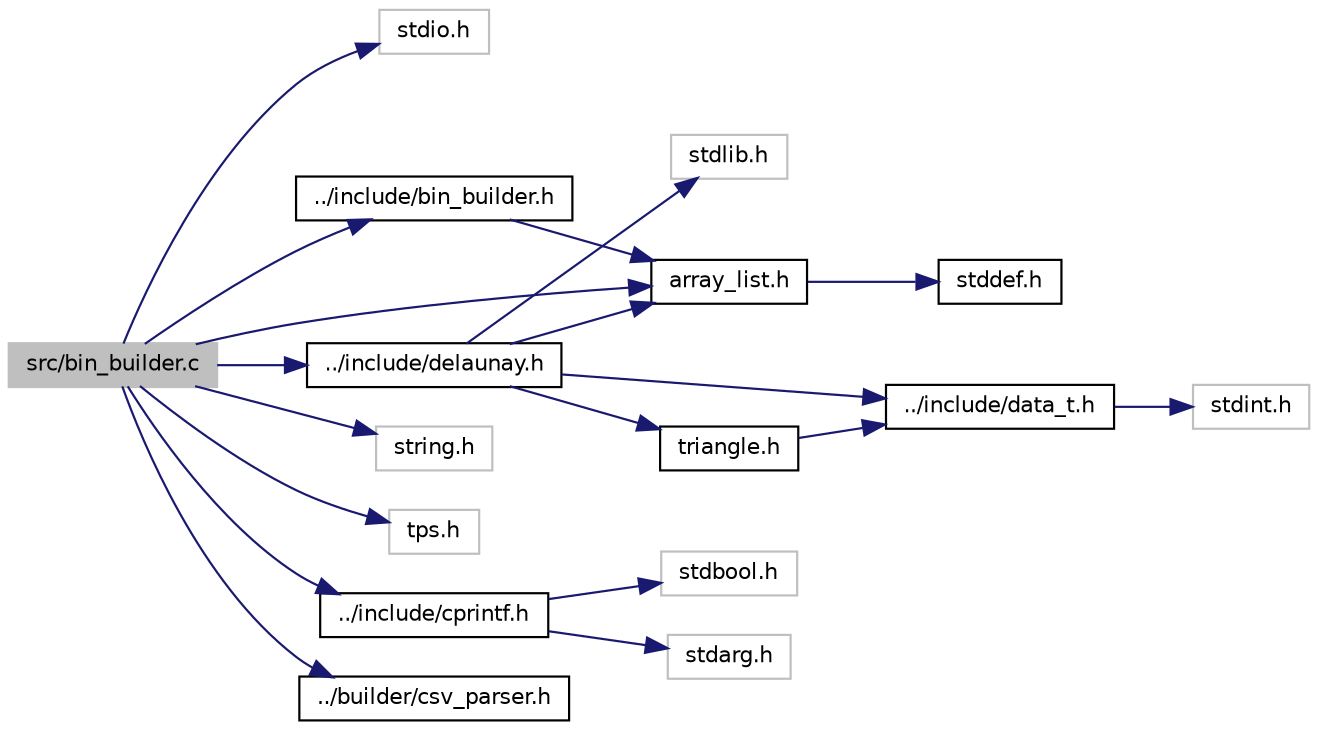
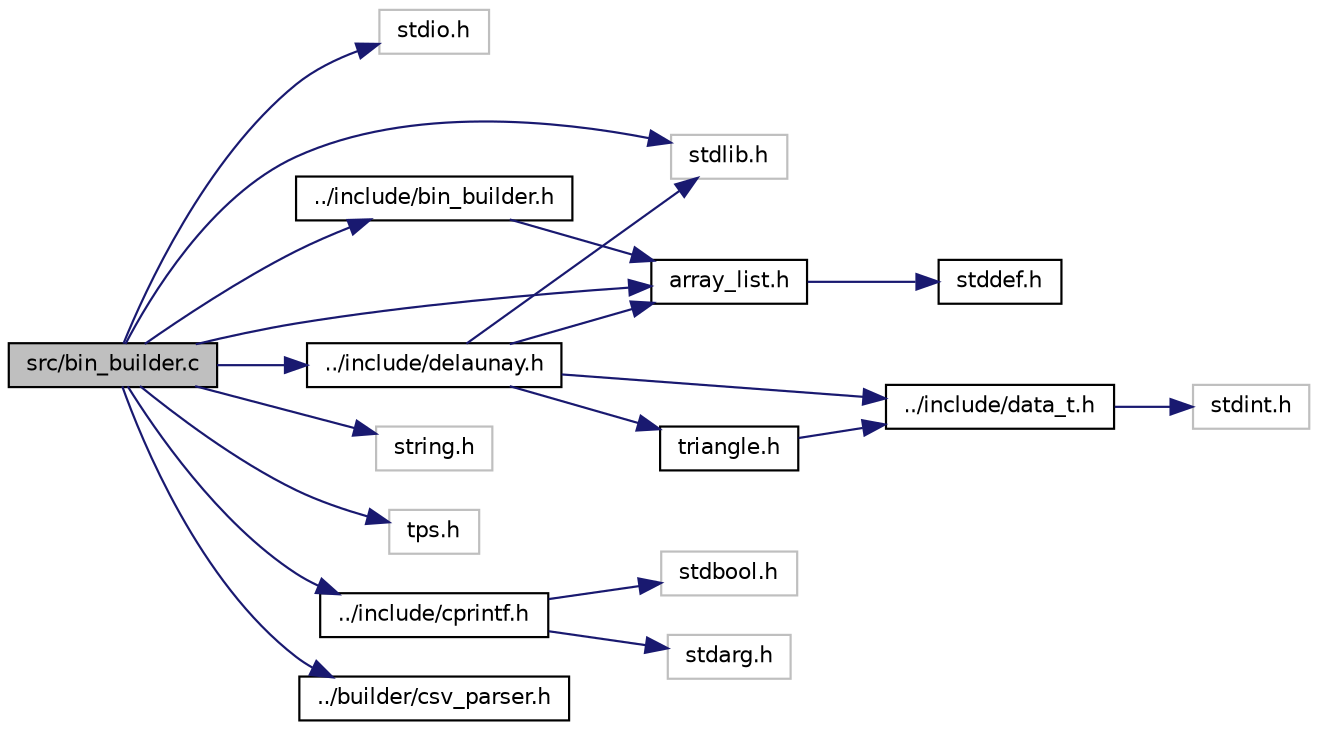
edge "src/bin_builder.c" -> "stdlib.h": added
node "src/bin_builder.c": color grey75 -> black
